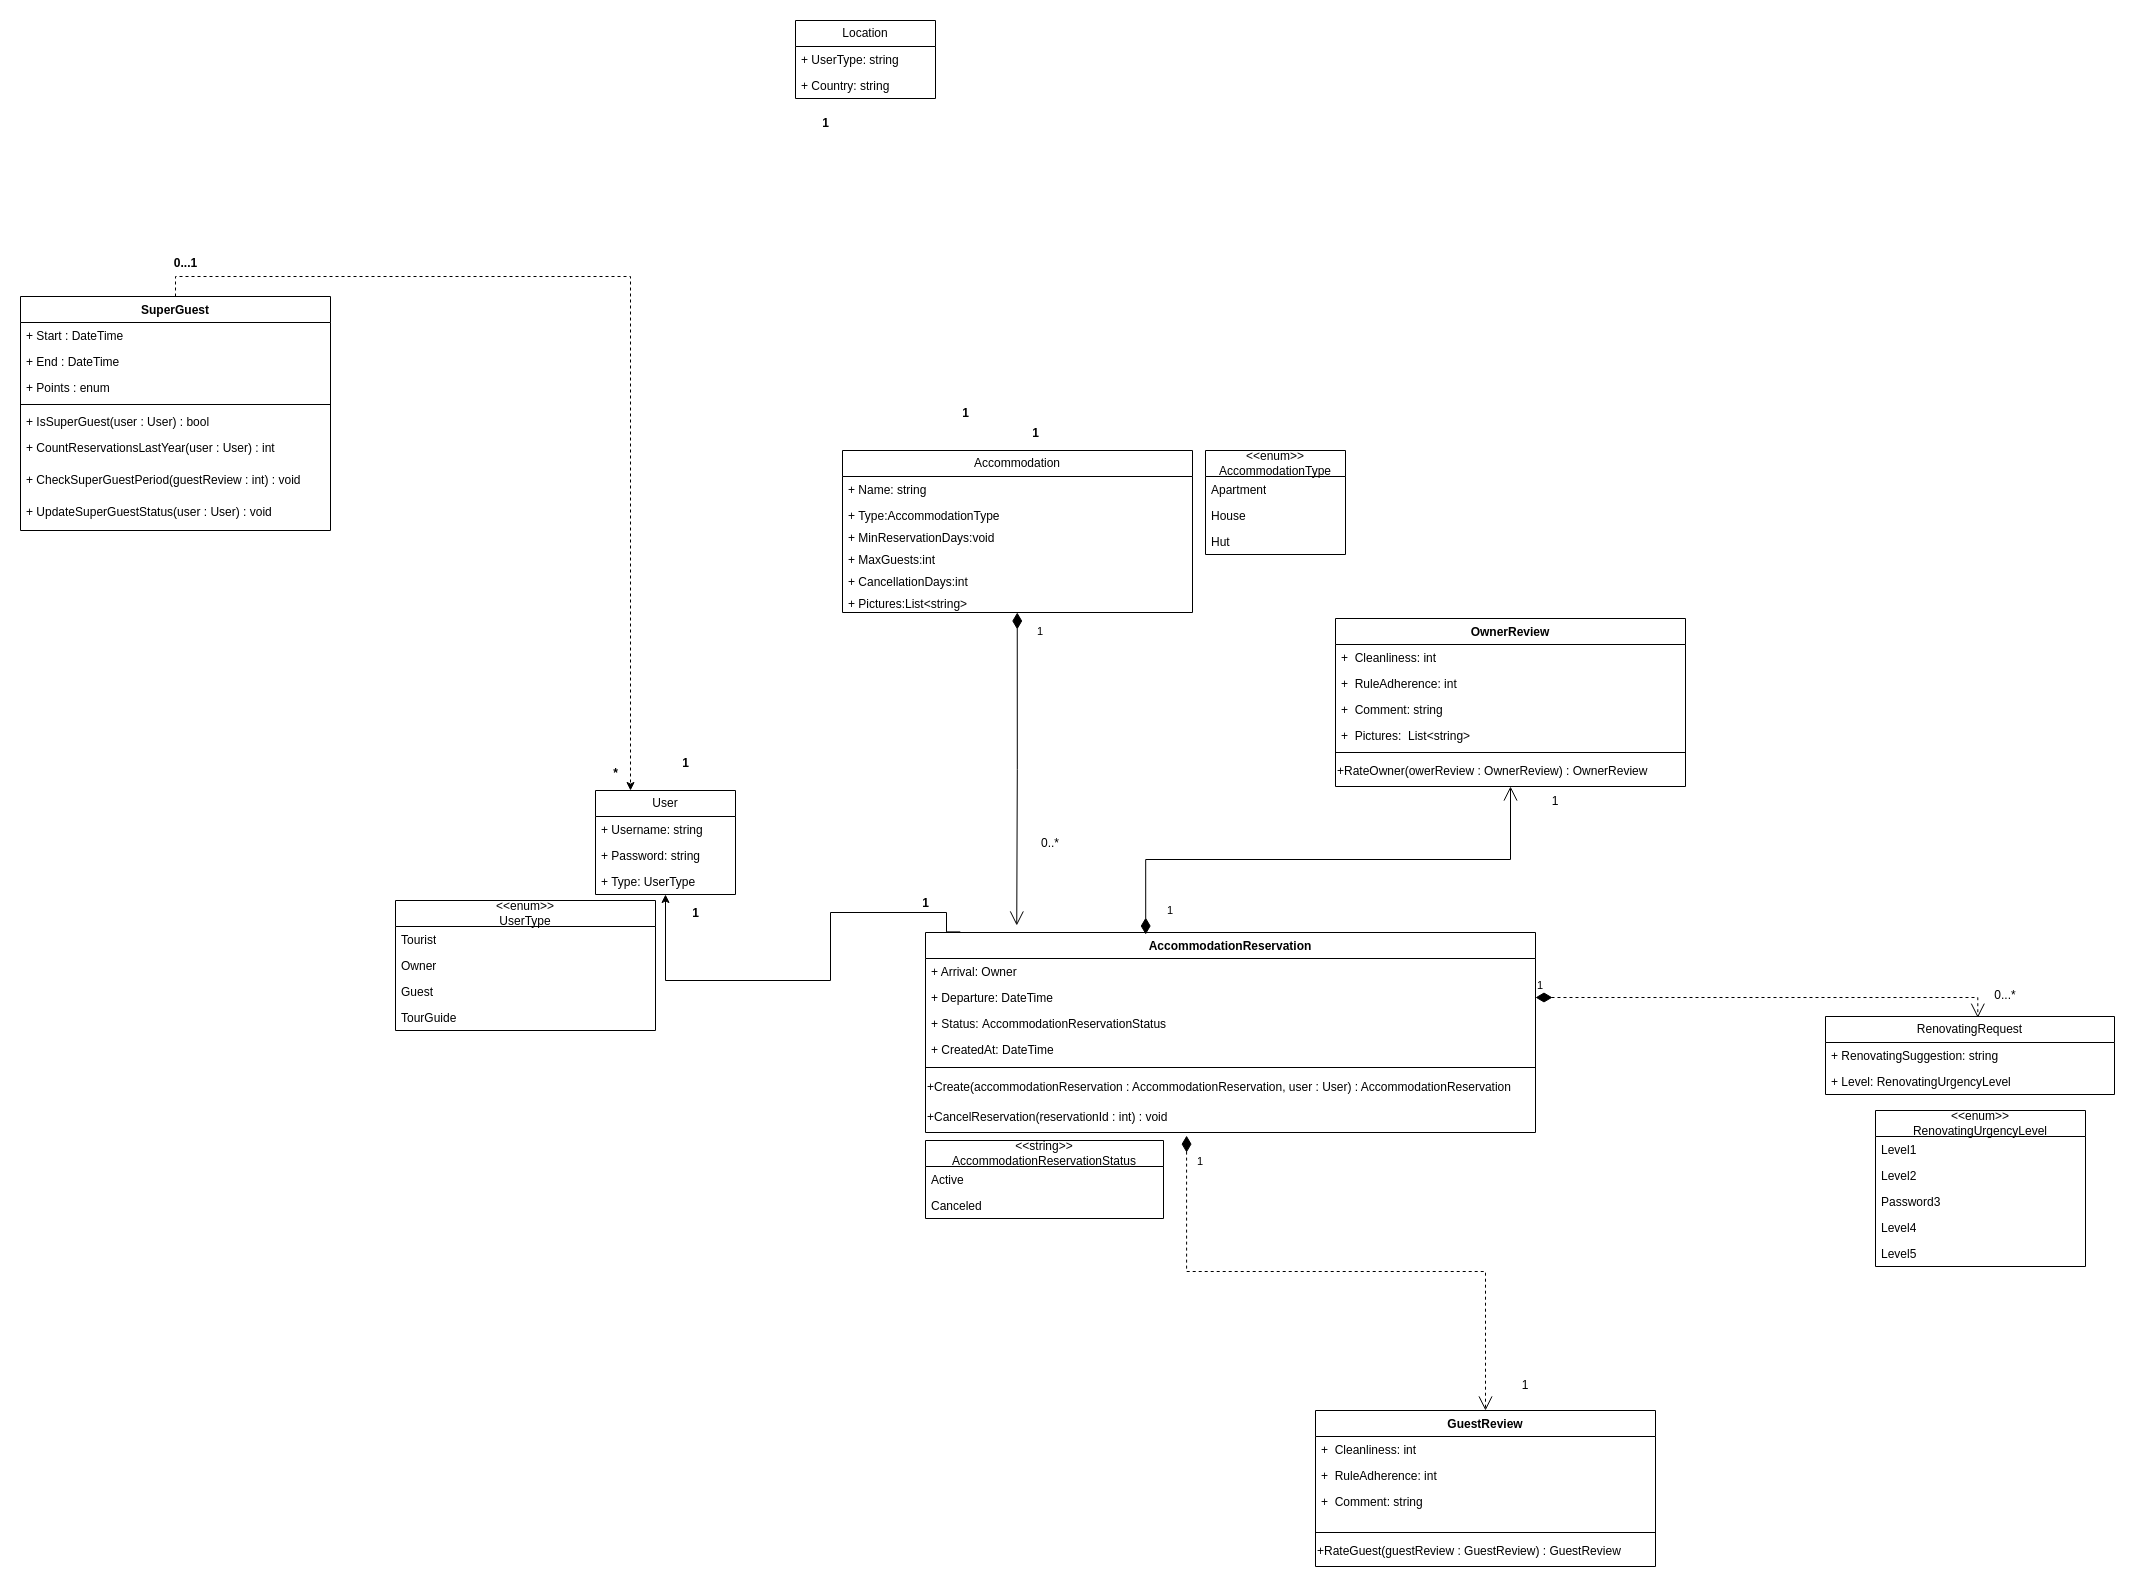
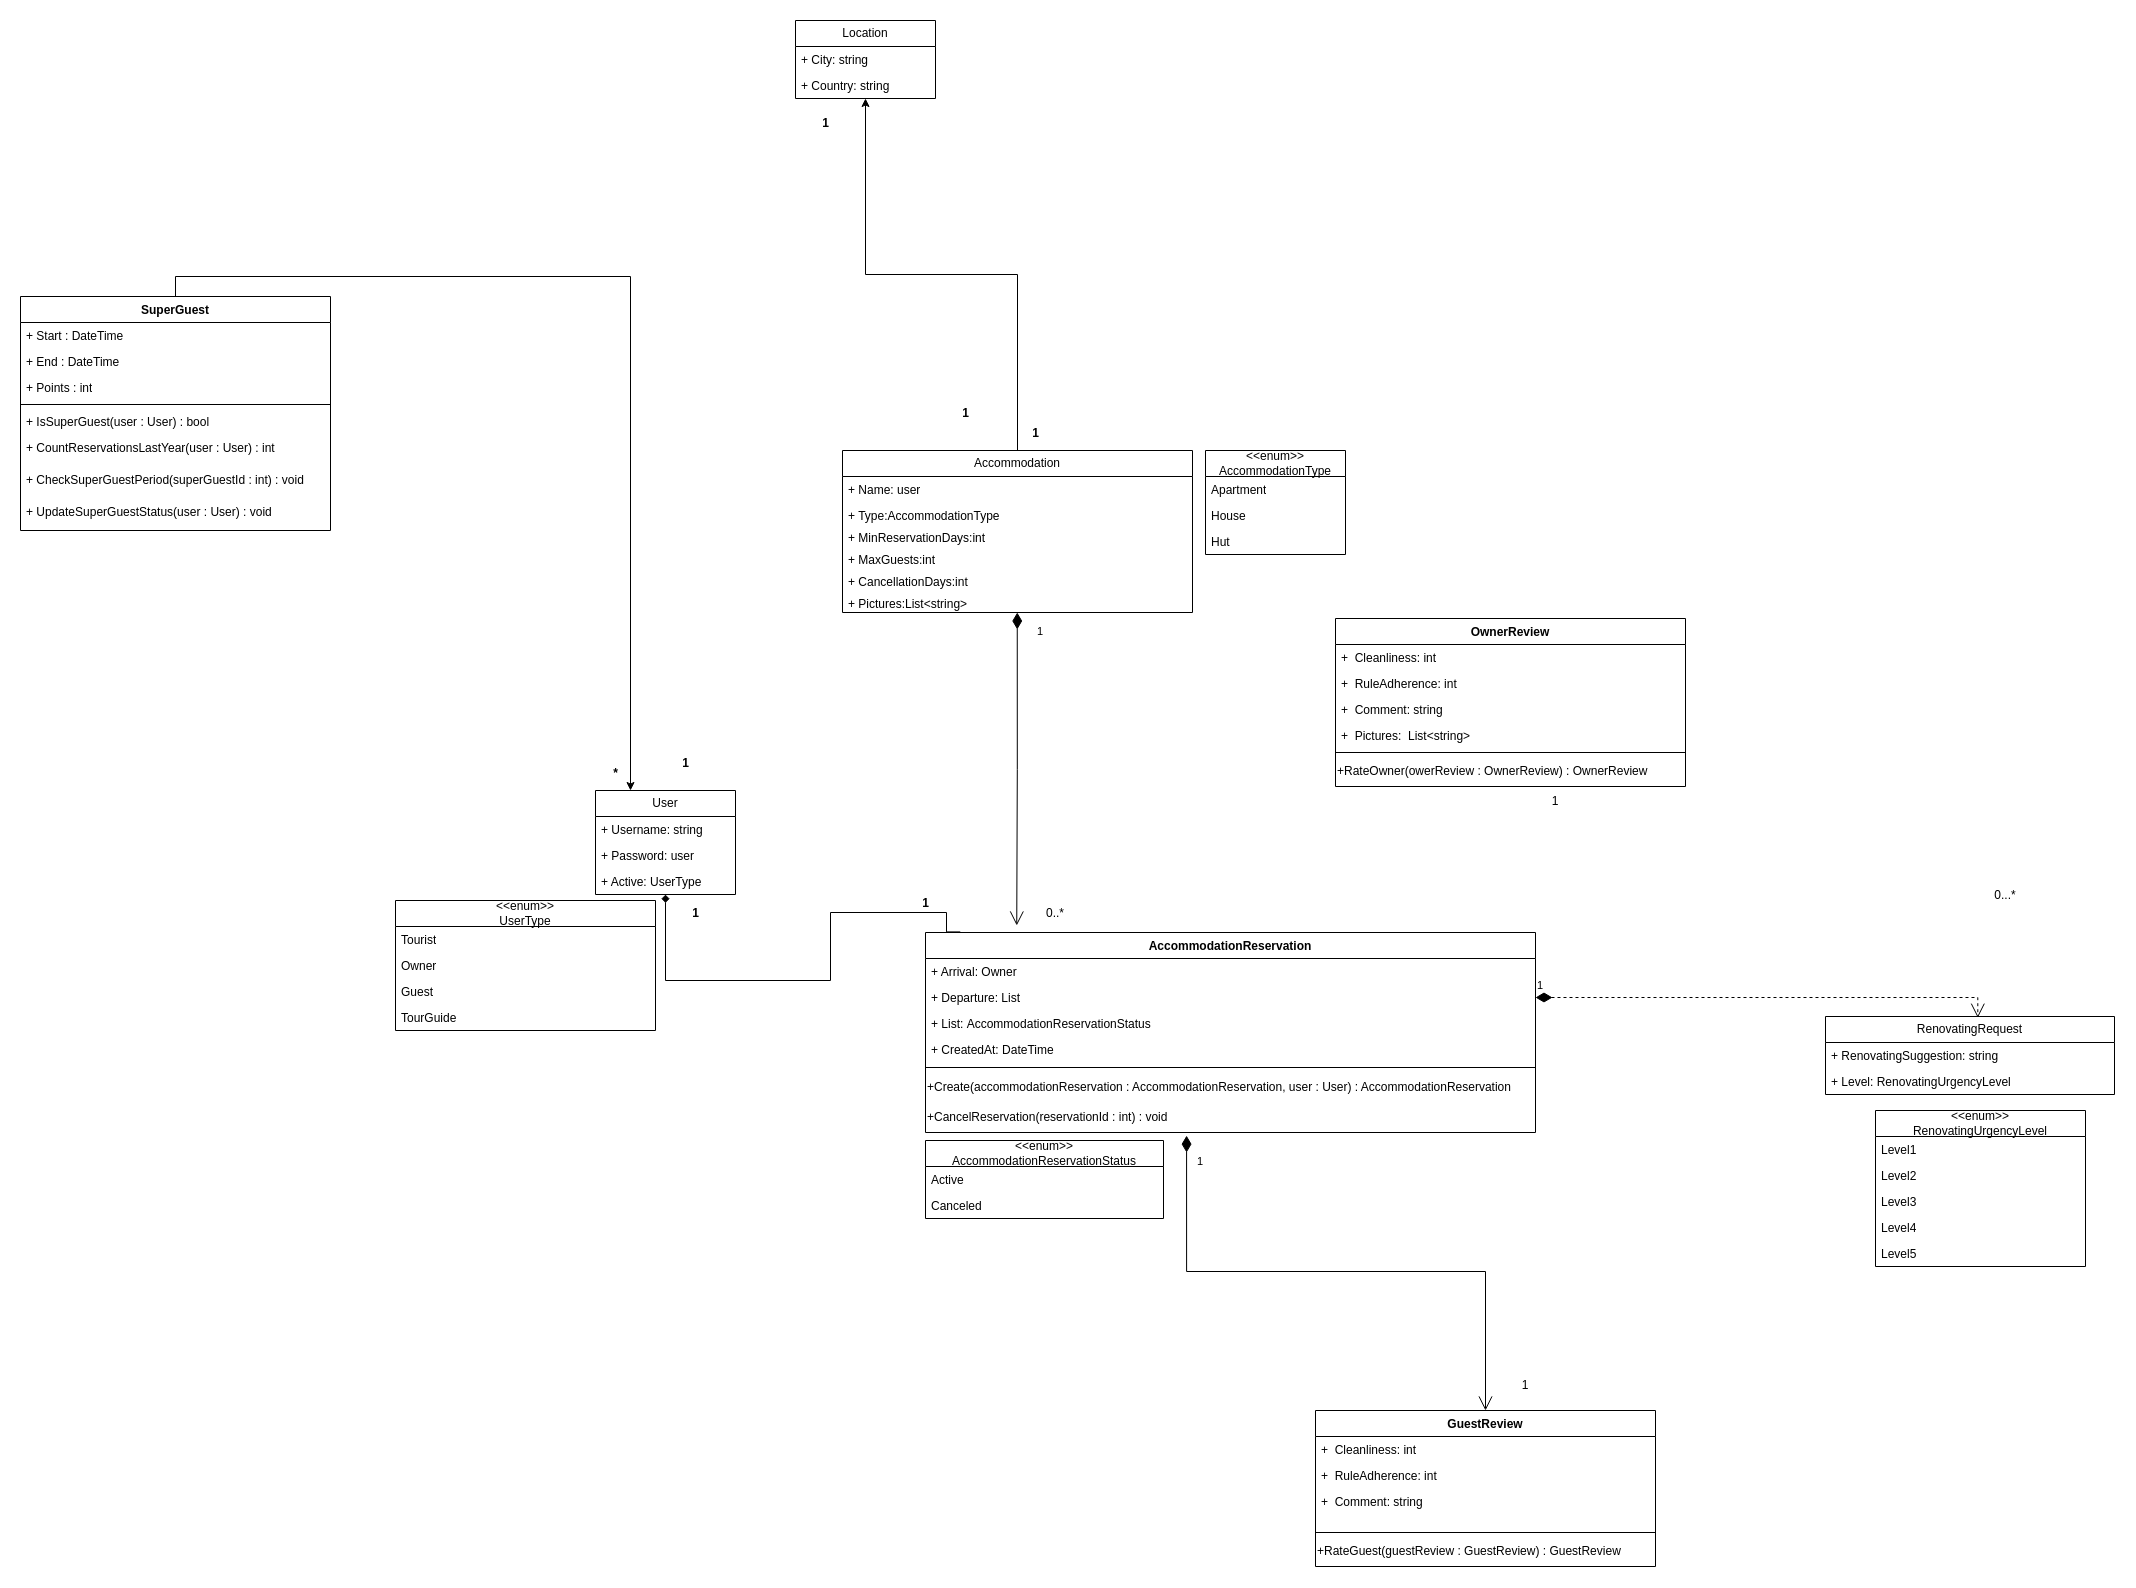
node "+ UserType: string": label "+ UserType: string" -> "+ City: string"
node "0...1": removed
edge "Accommodation" -> "Location": added
edge "SuperGuest" -> "User": style dashed -> solid
node "+ Points : enum": label "+ Points : enum" -> "+ Points : int"
node "+ CheckSuperGuestPeriod(guestReview : int) : void": label "+ CheckSuperGuestPeriod(guestReview : int) : void" -> "+ CheckSuperGuestPeriod(superGuestId : int) : void"
node "+ Name: string": label "+ Name: string" -> "+ Name: user"
node "+ MinReservationDays:void": label "+ MinReservationDays:void" -> "+ MinReservationDays:int"
node "0..*": moved (1051, 844) -> (1056, 914)
node "+ Password: string": label "+ Password: string" -> "+ Password: user"
edge "+RateOwner(owerReview : OwnerReview) : OwnerReview" -- "AccommodationReservation": removed, label "1"
node "+ Type: UserType": label "+ Type: UserType" -> "+ Active: UserType"
edge "AccommodationReservation" -> "User": arrowhead classic -> diamond
node "0...*": moved (2006, 996) -> (2006, 896)
node "+ Departure: DateTime": label "+ Departure: DateTime" -> "+ Departure: List"
node "+ Status: AccommodationReservationStatus": label "+ Status: AccommodationReservationStatus" -> "+ List: AccommodationReservationStatus"
node "<<string>> AccommodationReservationStatus": label "<<string>> AccommodationReservationStatus" -> "<<enum>> AccommodationReservationStatus"
node "Password3": label "Password3" -> "Level3"
edge "+CancelReservation(reservationId : int) : void" -- "GuestReview": style dashed -> solid
